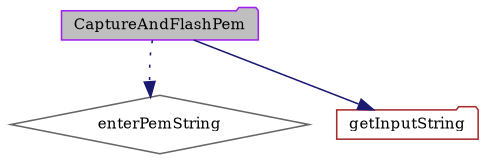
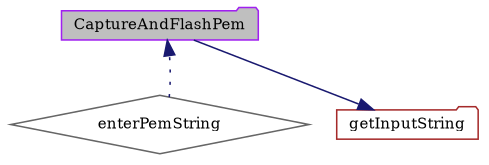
edge "CaptureAndFlashPem" -> "enterPemString": reversed
